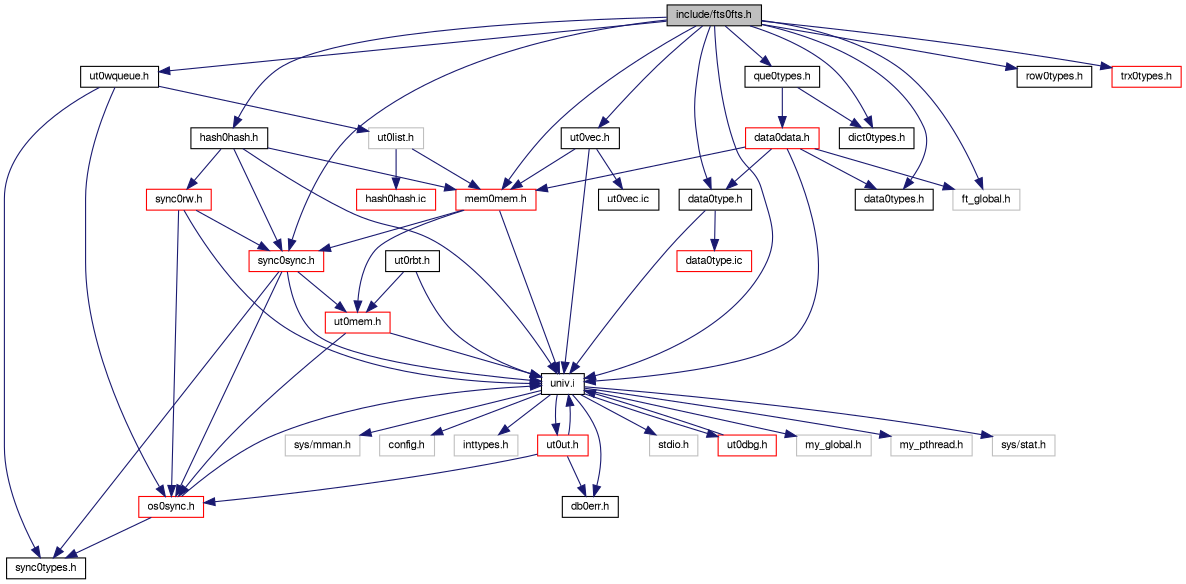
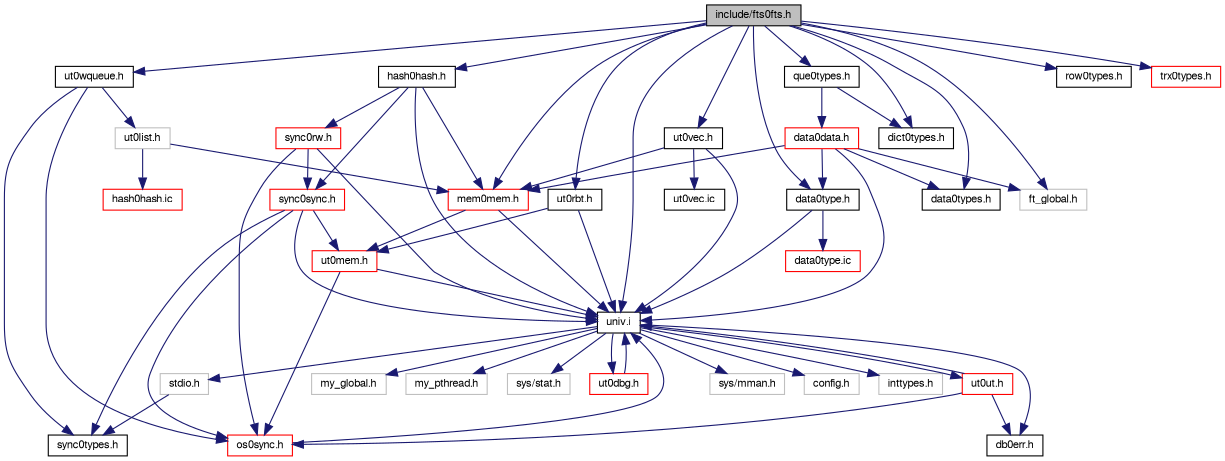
edge "include/fts0fts.h" -> "sync0sync.h": now "include/fts0fts.h" -> "ut0rbt.h"
edge "mem0mem.h" -> "sync0sync.h": removed
edge "os0sync.h" -> "sync0types.h": now "stdio.h" -> "sync0types.h"
